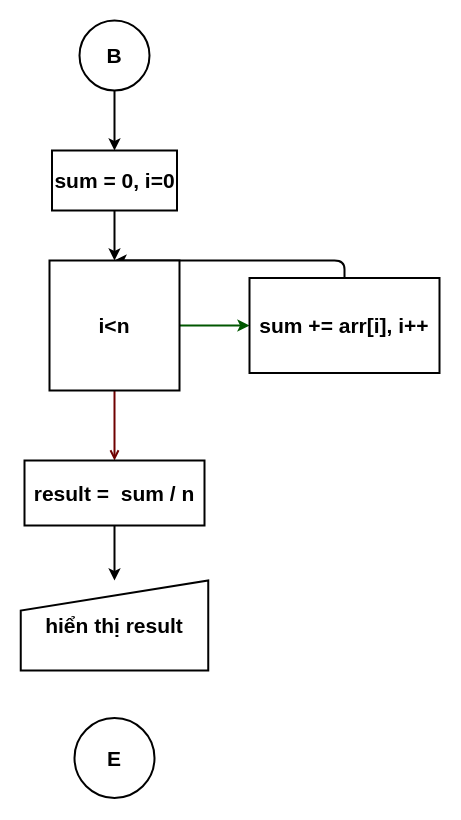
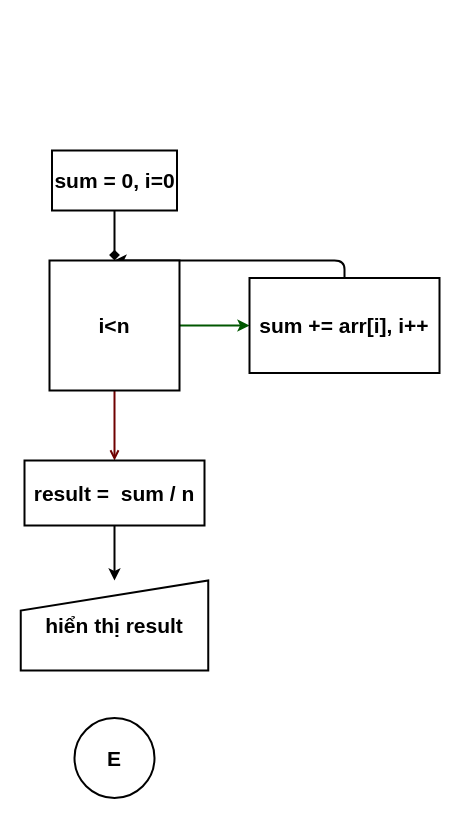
node "B": removed
edge "B" -> "sum = 0, i=0": removed
edge "sum = 0, i=0" -> "i<n": arrowhead classic -> diamond
